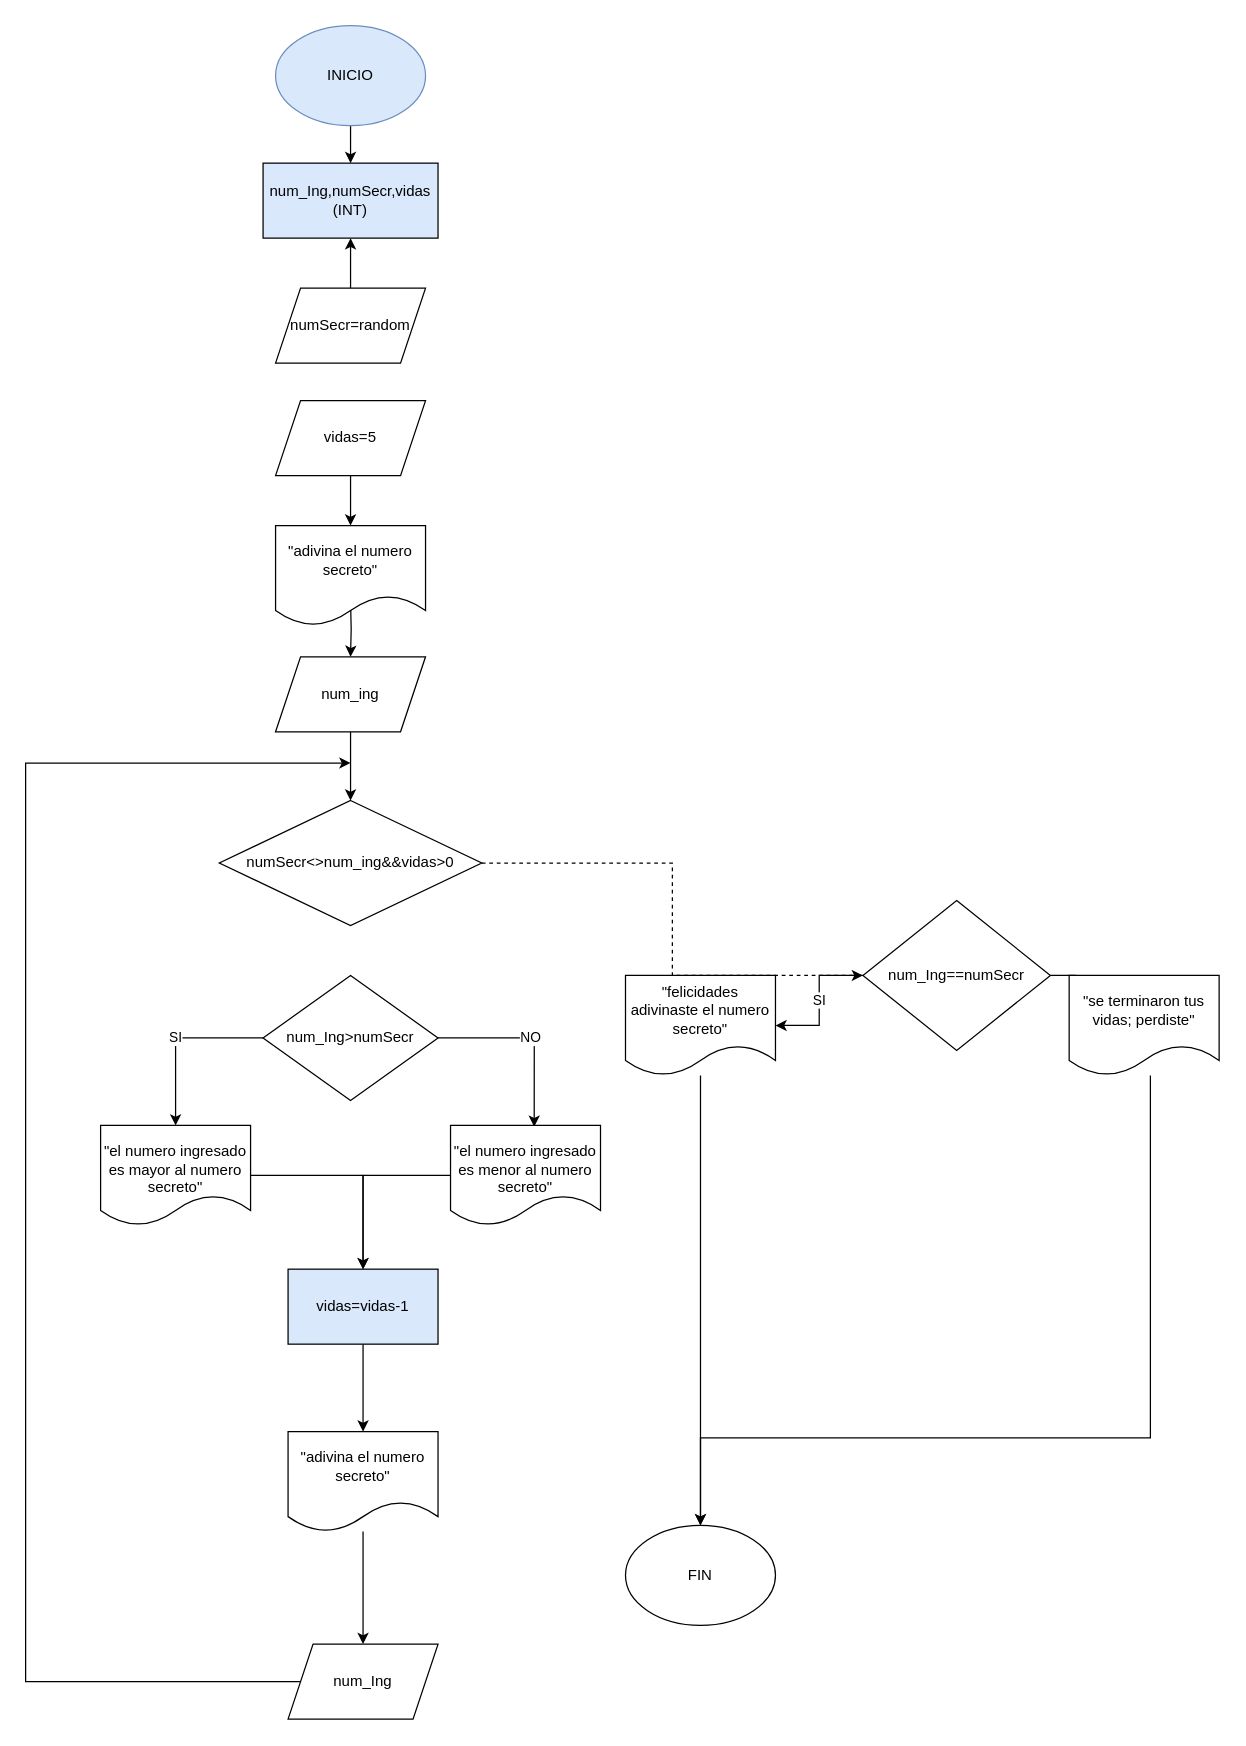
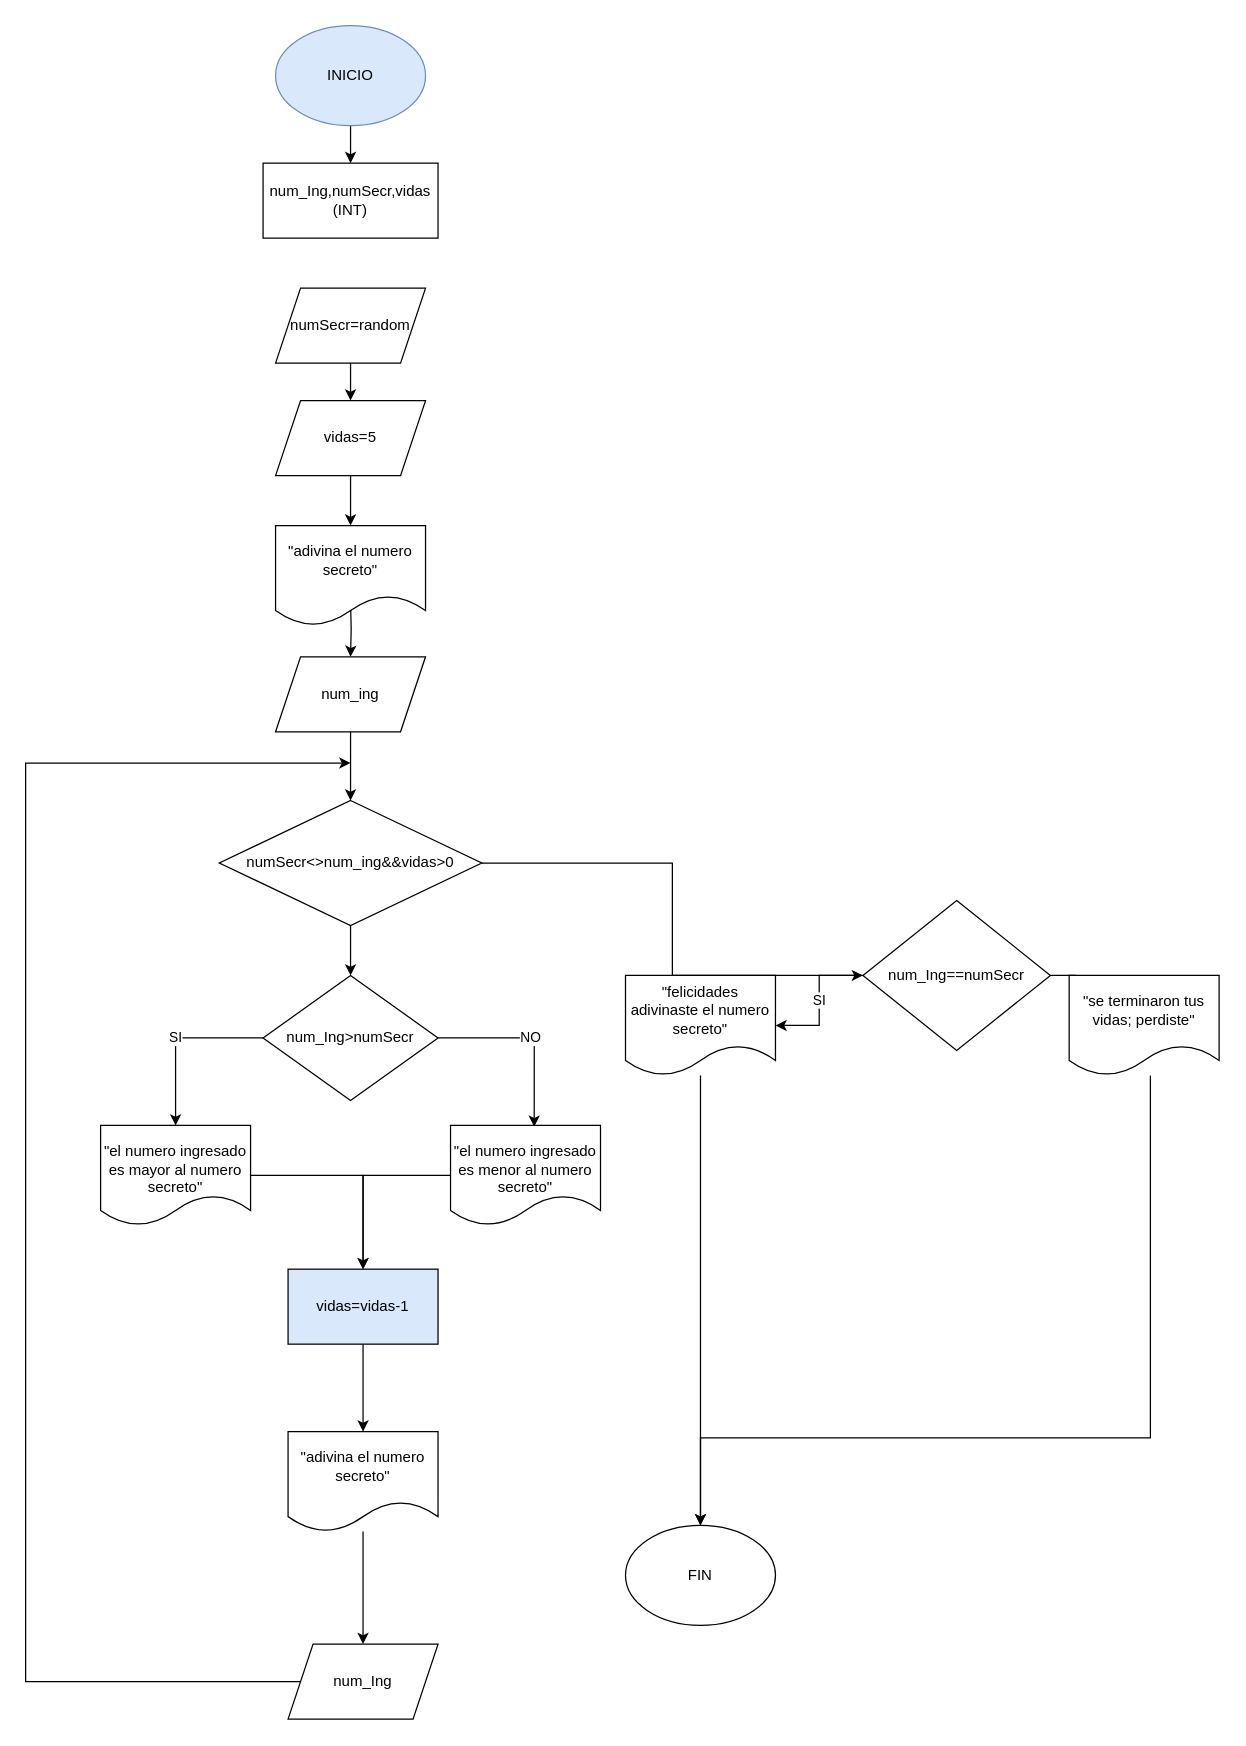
node "num_Ing,numSecr,vidas (INT)": fillcolor #dae8fc -> #ffffff
edge "numSecr=random" -> "num_Ing,numSecr,vidas (INT)": now "numSecr=random" -> "vidas=5"
edge "numSecr<>num_ing&&vidas>0" -> "num_Ing==numSecr": style dashed -> solid
edge "numSecr<>num_ing&&vidas>0" -> "num_Ing>numSecr": added
